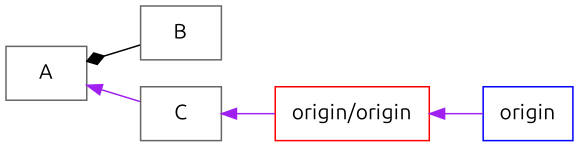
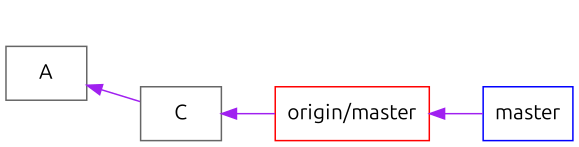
node "B": removed
node "origin/origin": label "origin/origin" -> "origin/master"
node "origin": label "origin" -> "master"
